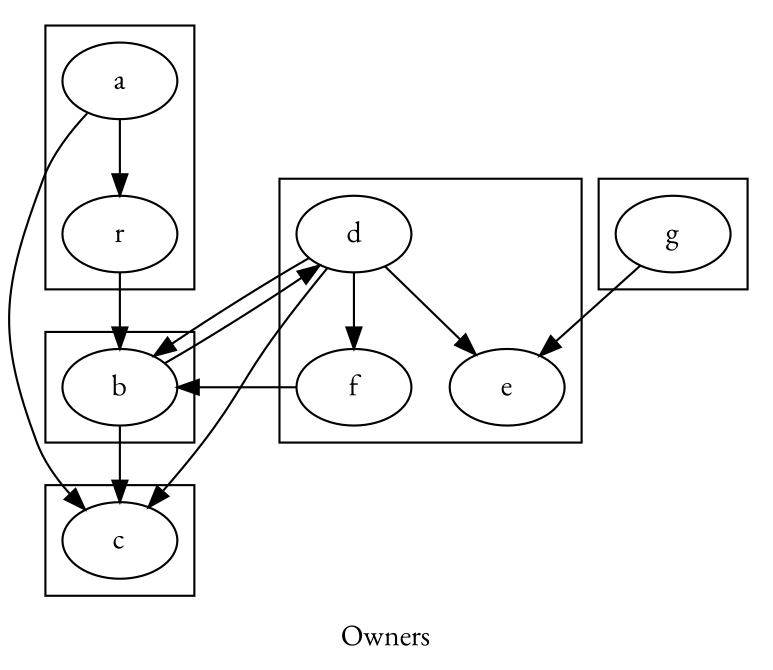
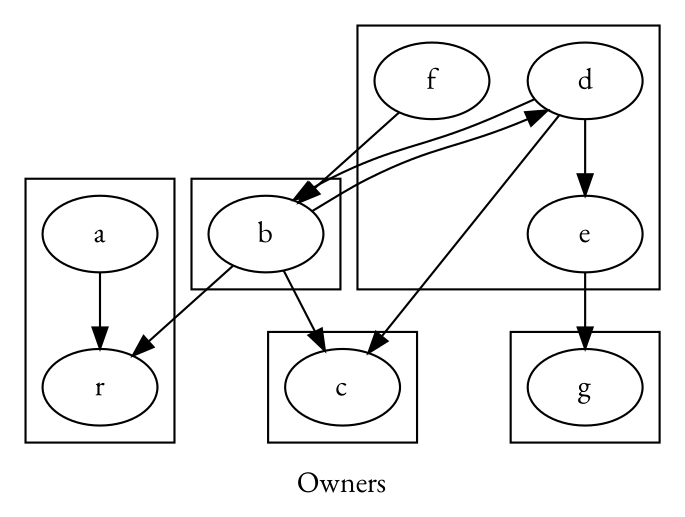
edge "d" -> "f": removed
edge "a" -> "c": removed
edge "r" -> "b": reversed
edge "g" -> "e": reversed
